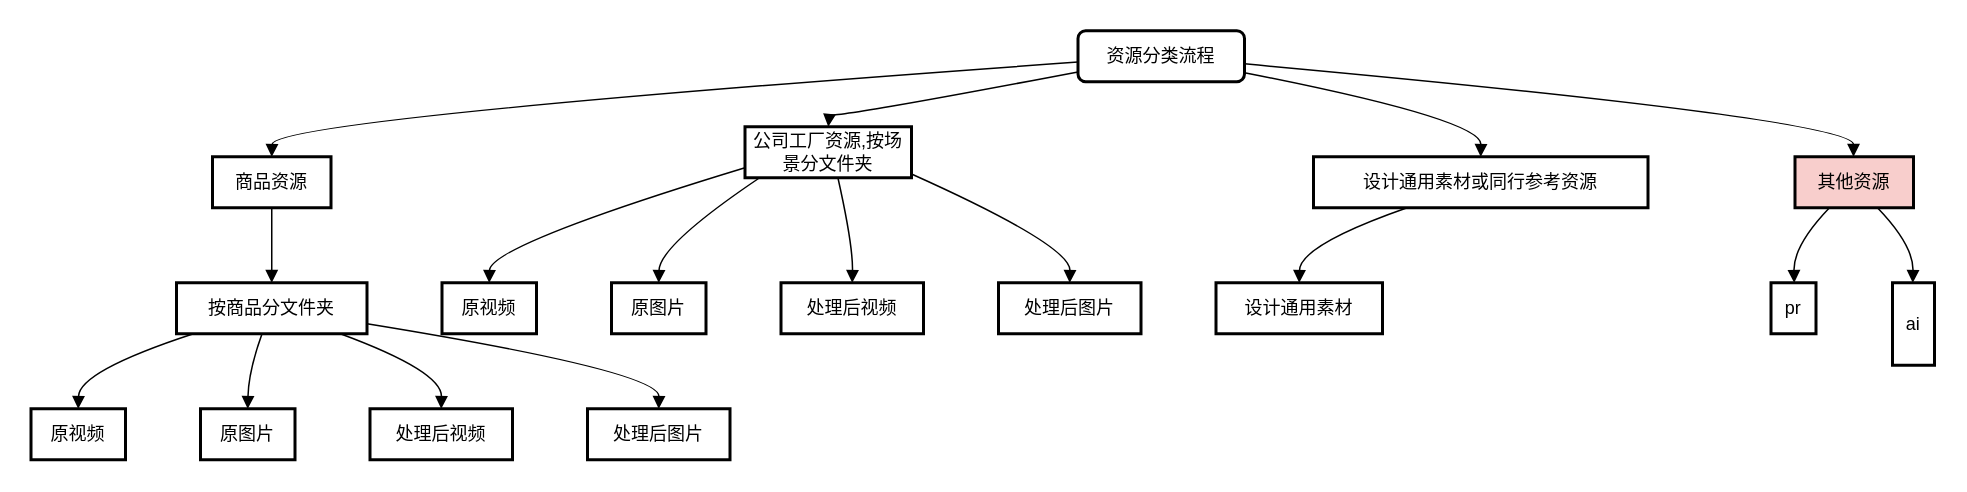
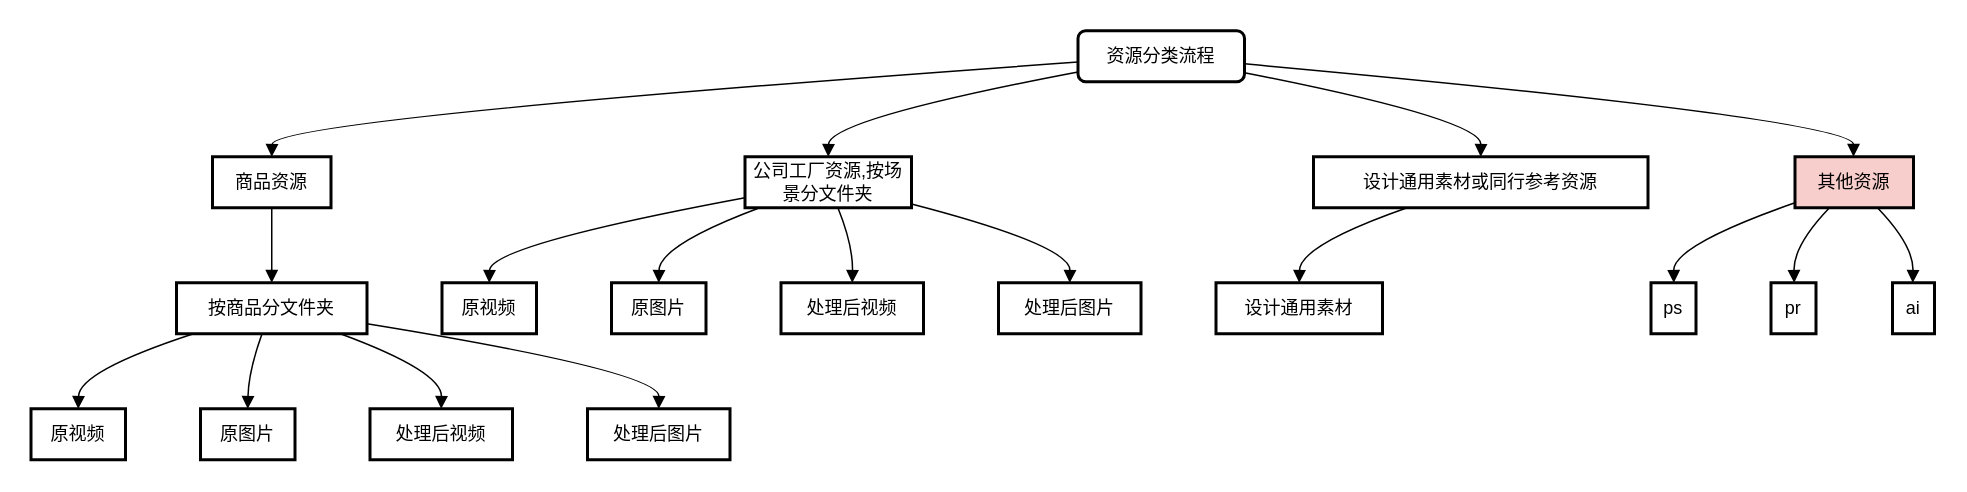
node "公司工厂资源,按场景分文件夹": moved (828, 152) -> (828, 182)
edge "其他资源" -> "ps": added
node "ps": added
node "ai": size 42x83 -> 42x51
